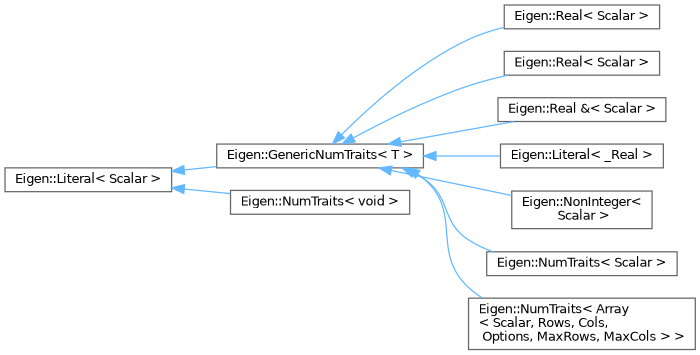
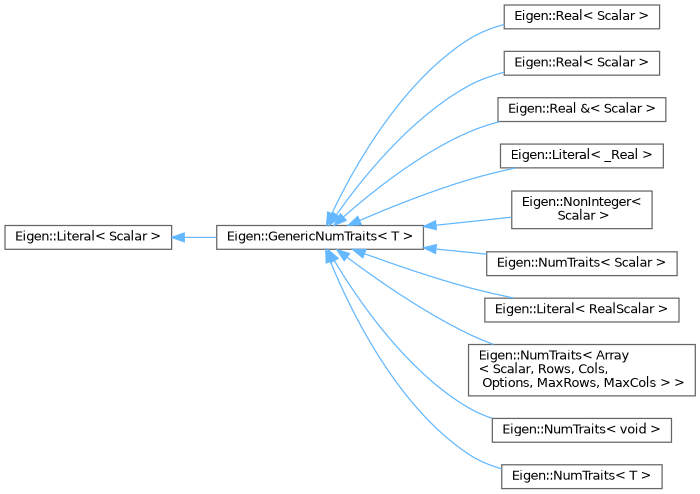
edge "Eigen::NumTraits< void >" -> "Eigen::Literal< Scalar >": now "Eigen::NumTraits< void >" -> "Eigen::GenericNumTraits< T >"
node "Eigen::Literal< RealScalar >": added
node "Eigen::NumTraits< T >": added
